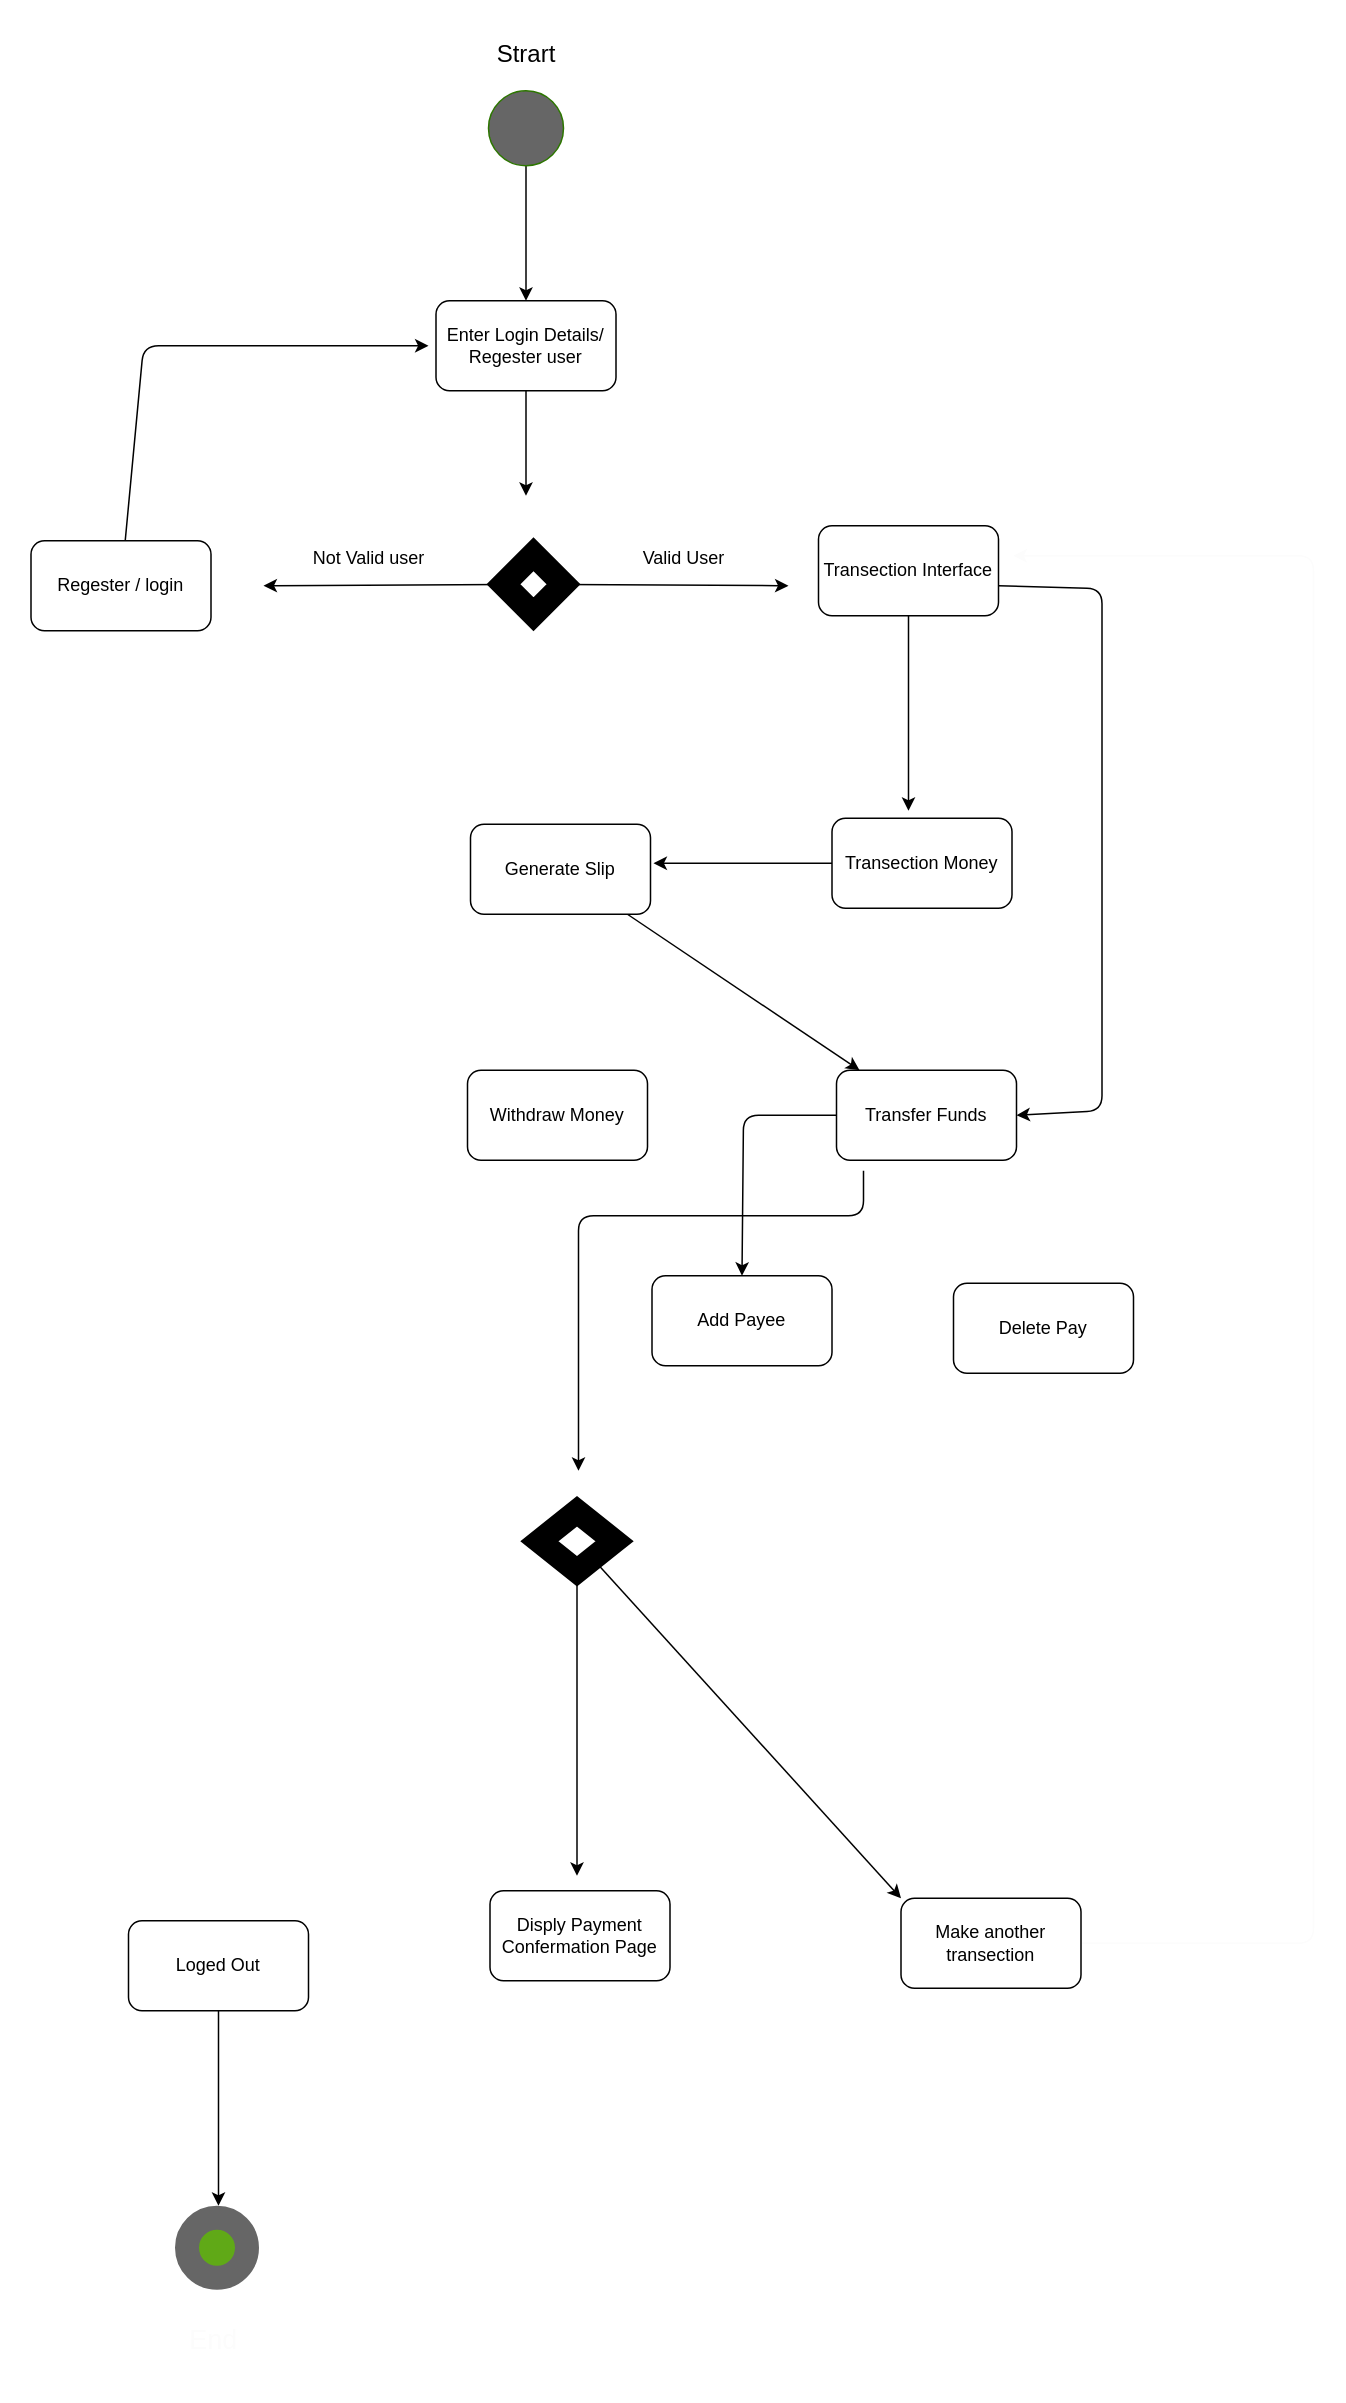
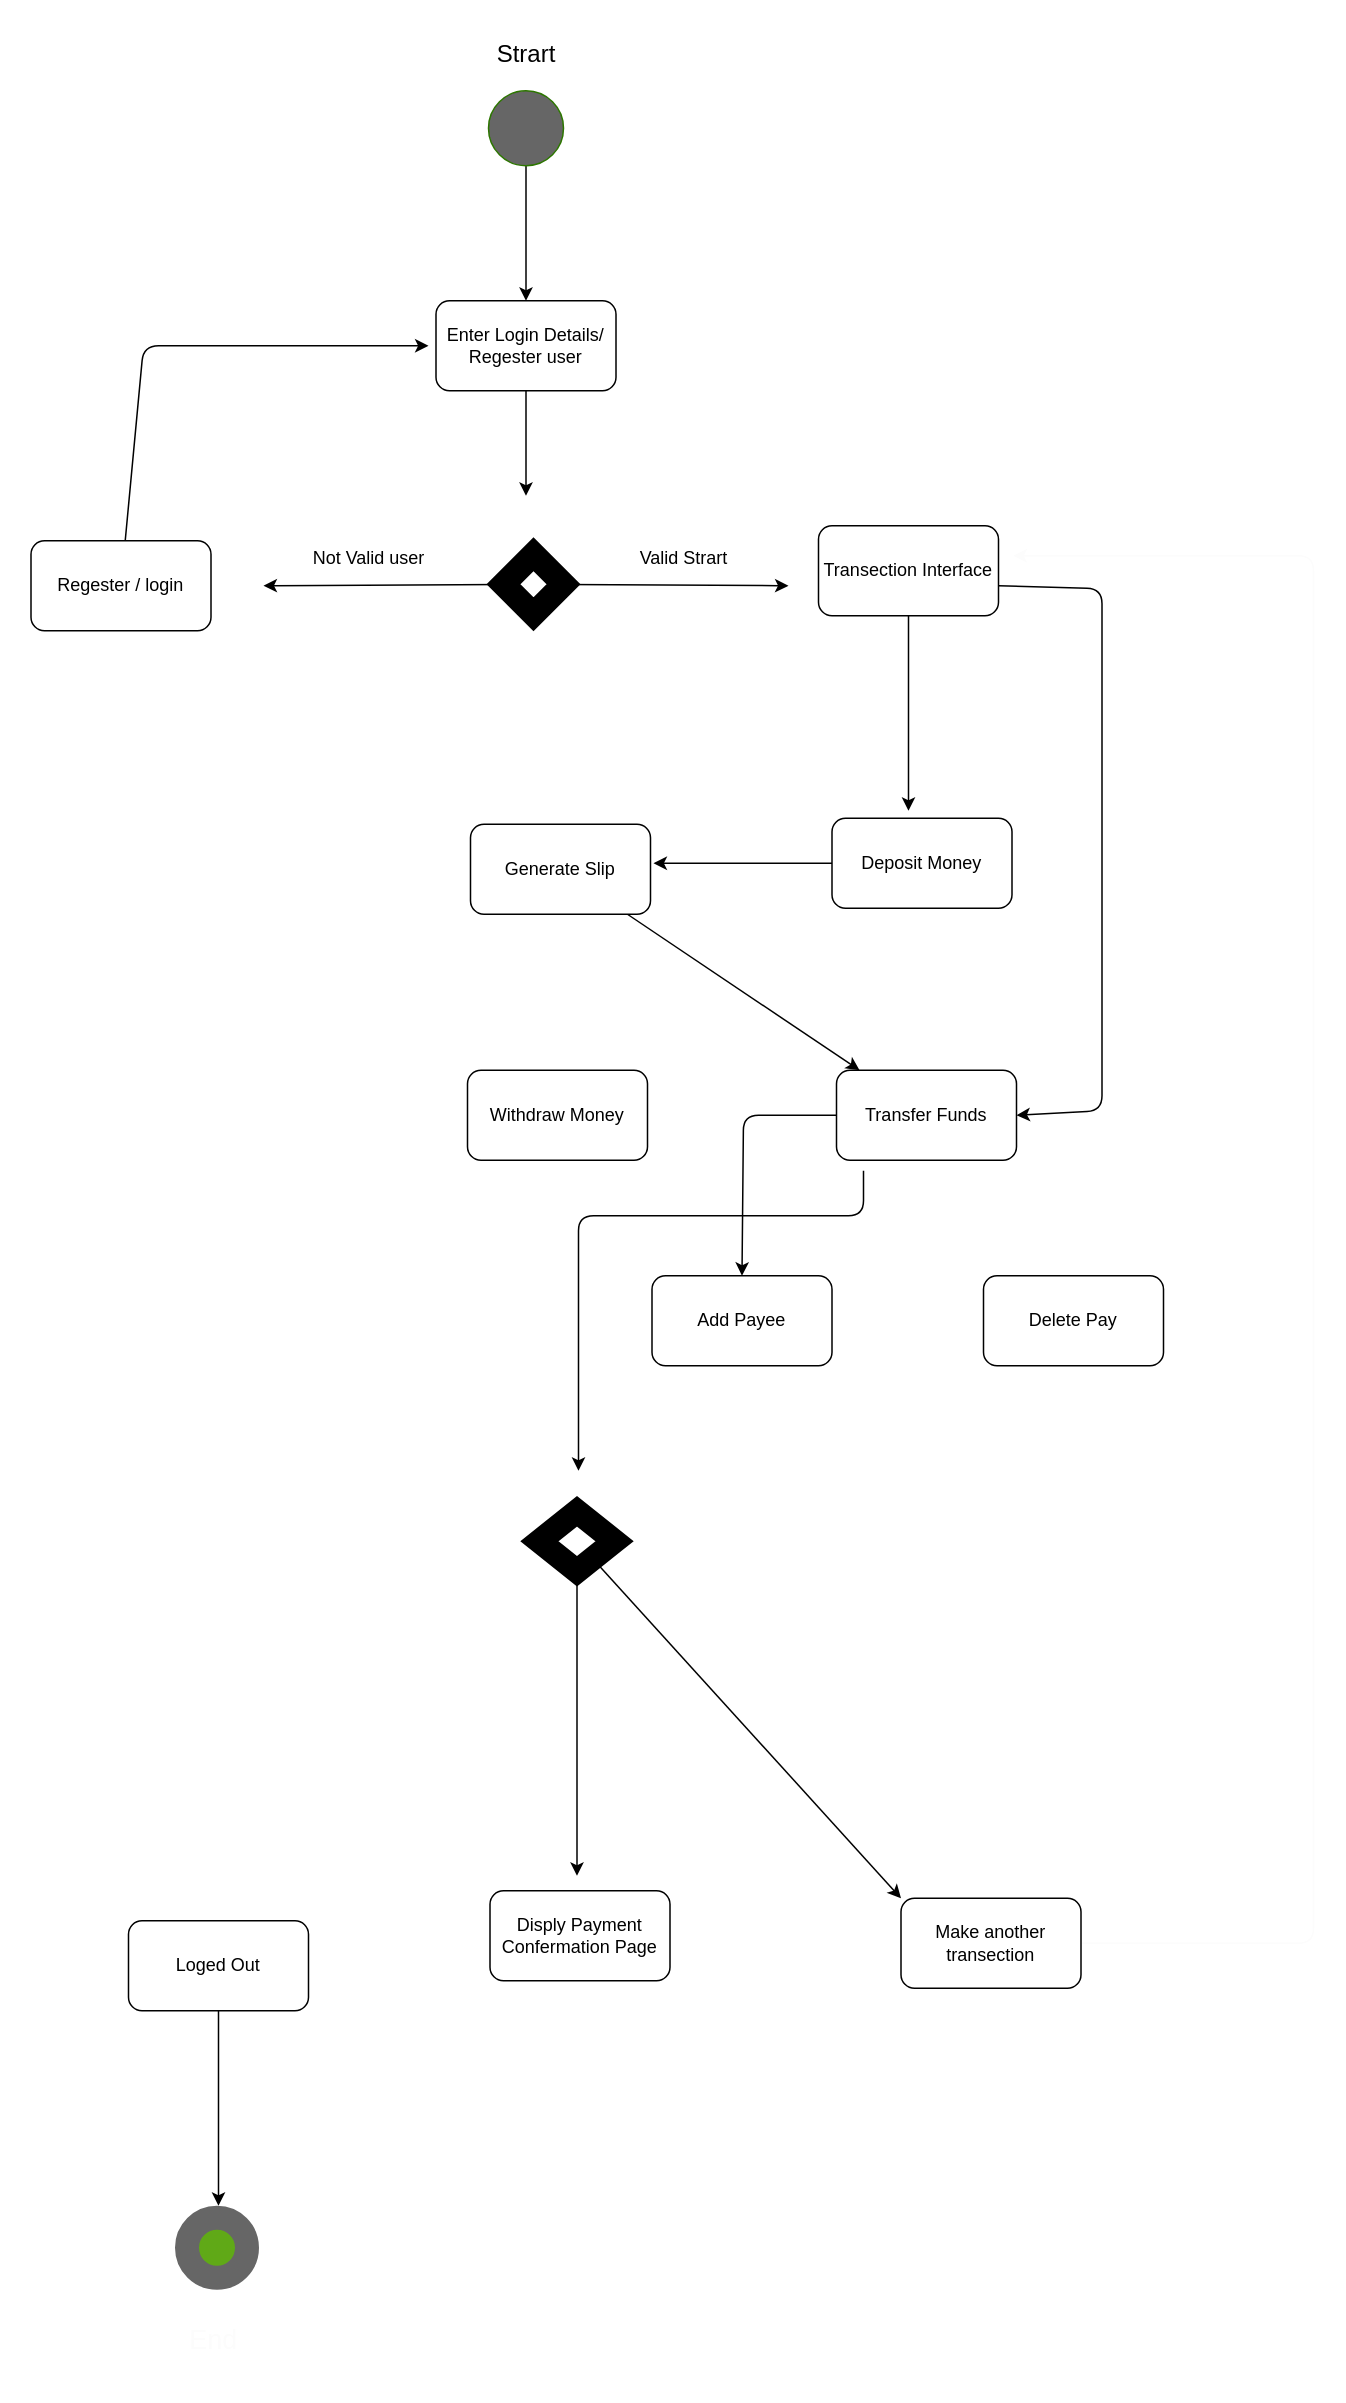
node "Valid User": label "Valid User" -> "Valid Strart"
node "Transection Money": label "Transection Money" -> "Deposit Money"
node "Delete Pay": moved (1043, 1328) -> (1073, 1321)
